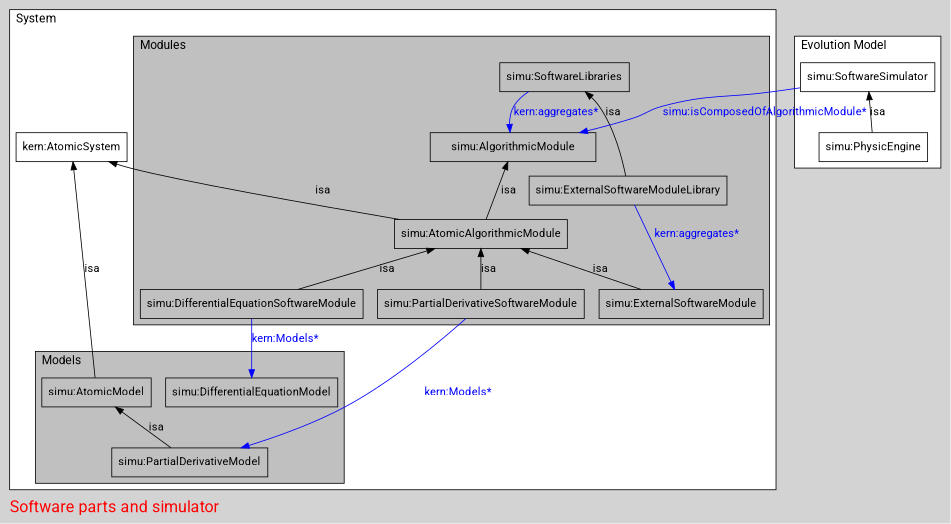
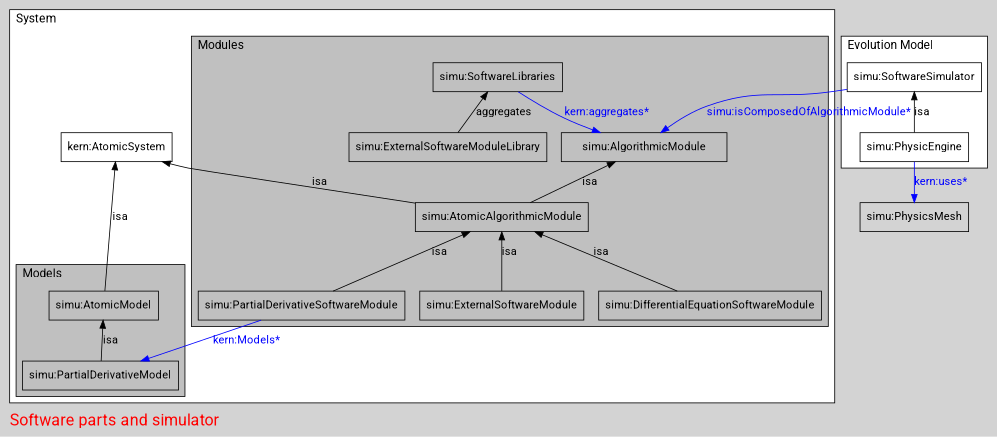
edge "simu:ExternalSoftwareModuleLibrary" -> "simu:SoftwareLibraries": label "isa" -> "aggregates"
node "simu:PhysicsMesh": added
edge "simu:ExternalSoftwareModuleLibrary" -> "simu:ExternalSoftwareModule": removed, label "kern:aggregates*"
node "simu:DifferentialEquationModel": removed
